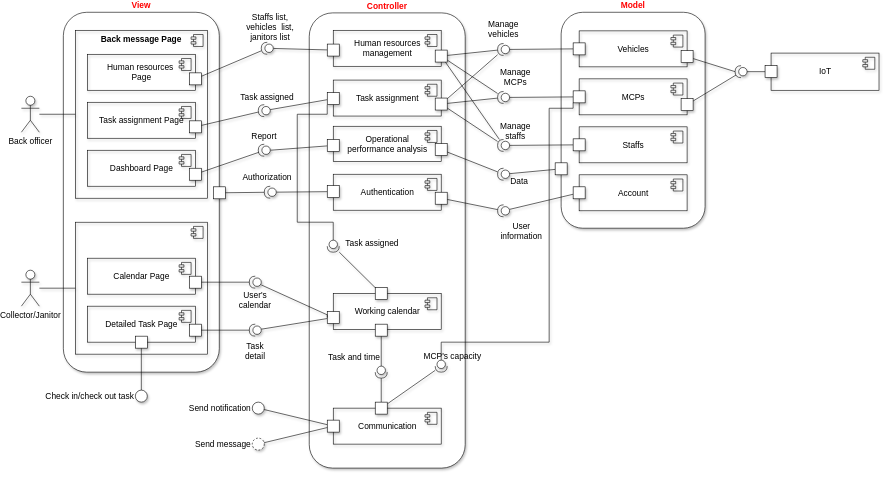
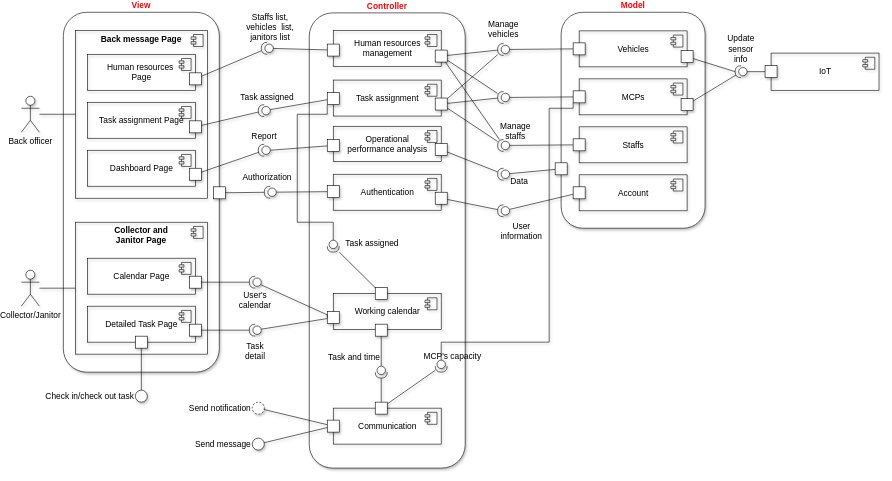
node "Update sensor info": added
node "Manage MCPs": removed
node "Collector and Janitor Page": added
node "Send notification": style solid -> dashed
node "Send message": style dashed -> solid
